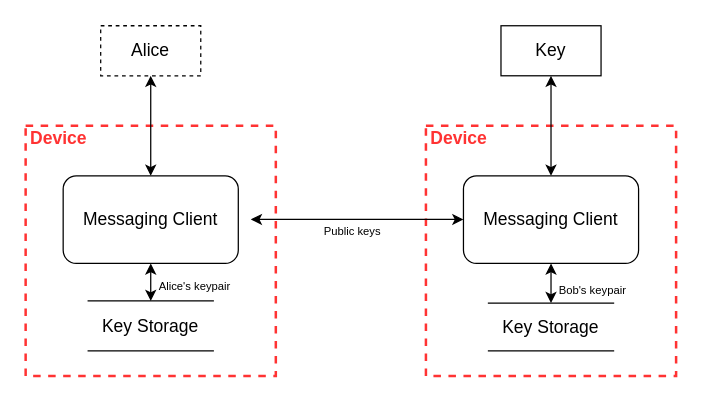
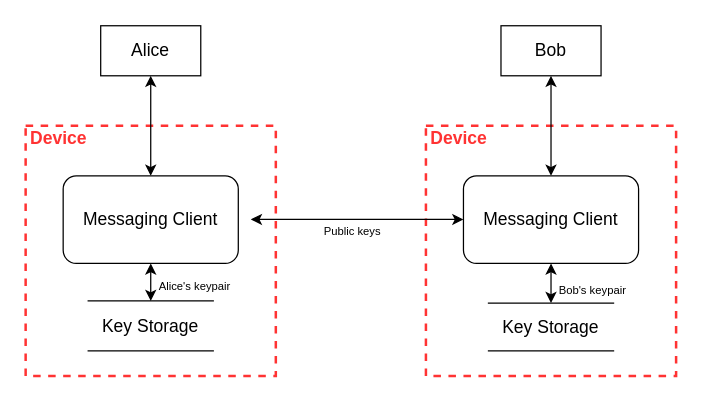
node "Alice": style dashed -> solid
node "Key": label "Key" -> "Bob"
